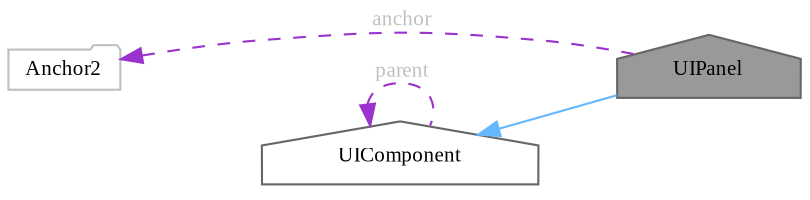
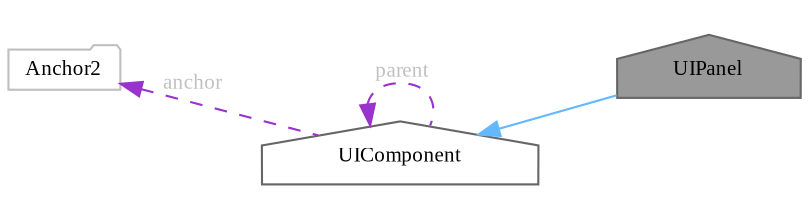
edge "UIPanel" -> "Anchor2": now "UIComponent" -> "Anchor2"
